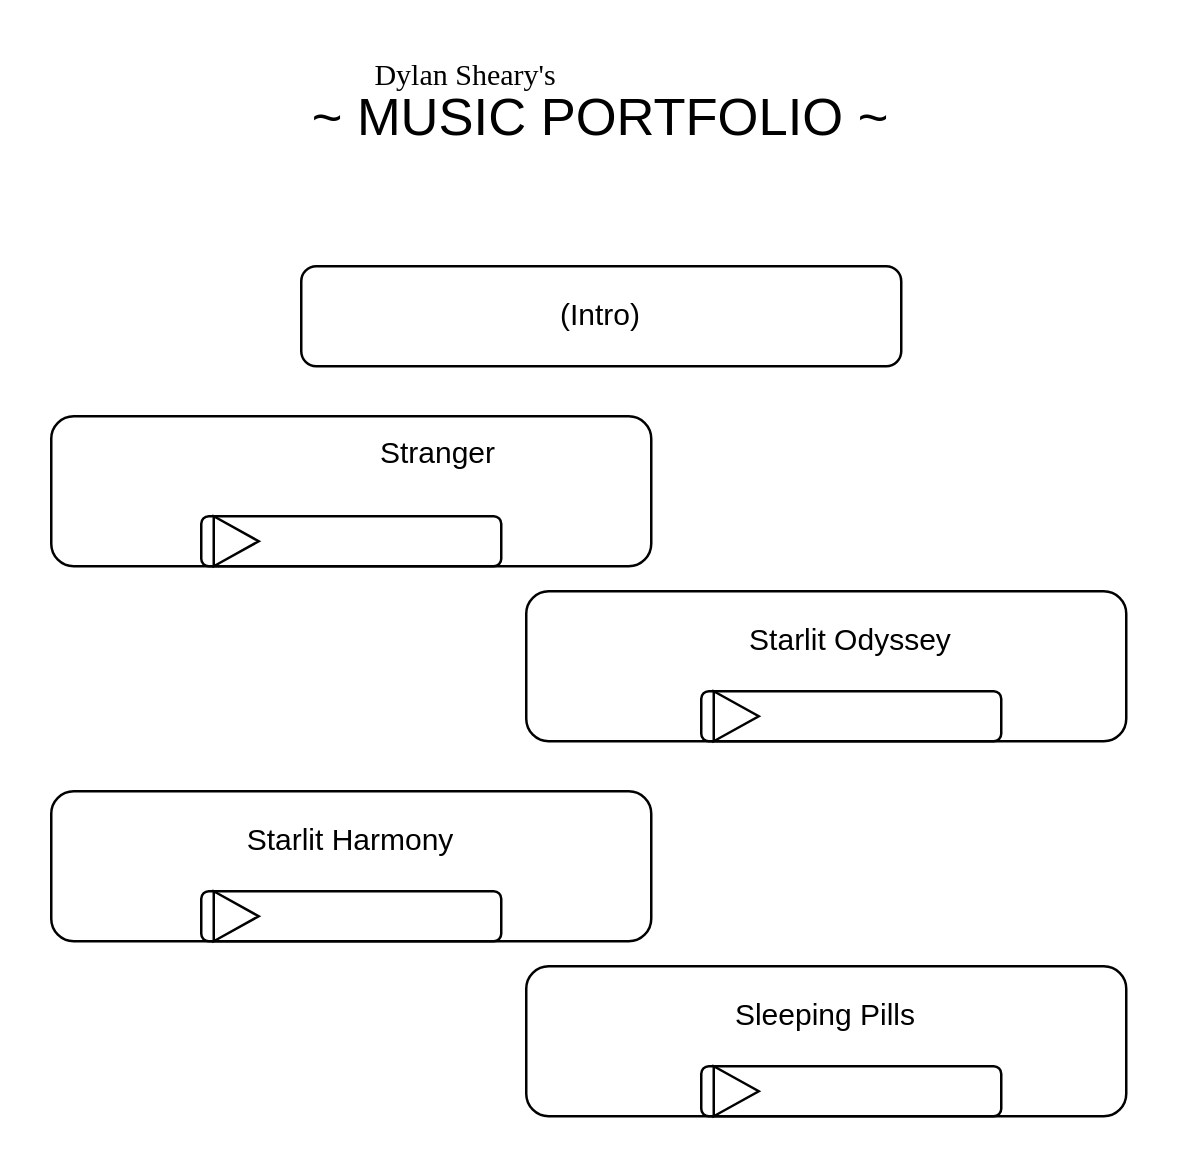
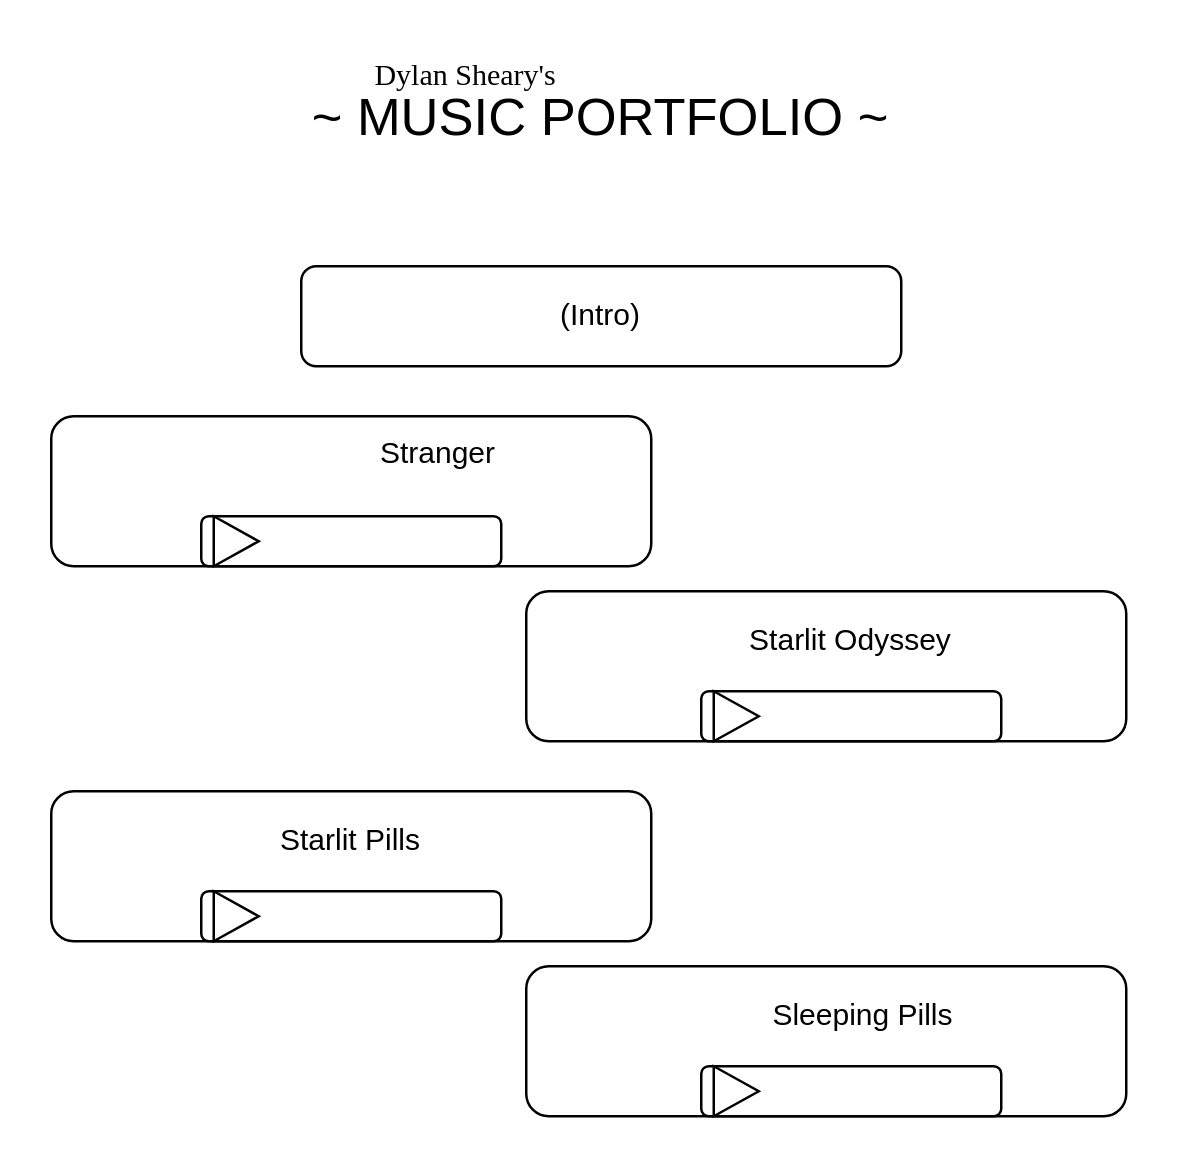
node "Starlit Harmony": label "Starlit Harmony" -> "Starlit Pills"
node "Sleeping Pills": moved (826, 1016) -> (864, 1016)
